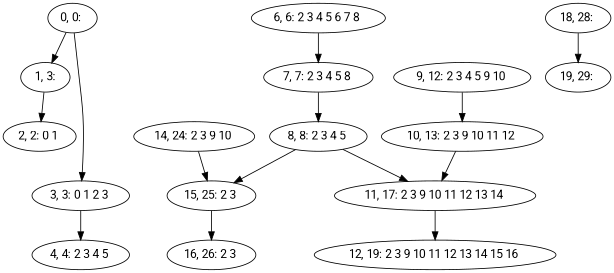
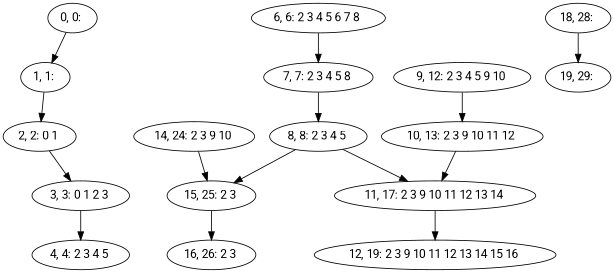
node "1, 3:": label "1, 3:" -> "1, 1:"
edge "0, 0:" -> "3, 3: 0 1 2 3": now "2, 2: 0 1" -> "3, 3: 0 1 2 3"
